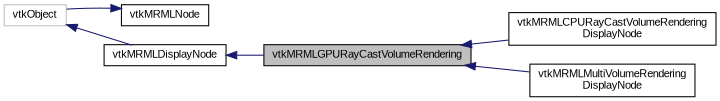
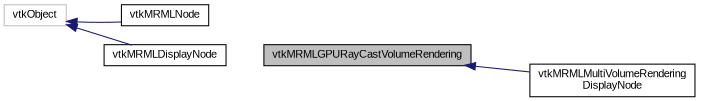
edge "vtkObject" -> "vtkMRMLNode": reversed
node "vtkMRMLCPURayCastVolumeRendering DisplayNode": removed
edge "vtkMRMLGPURayCastVolumeRendering" -> "vtkMRMLDisplayNode": removed
